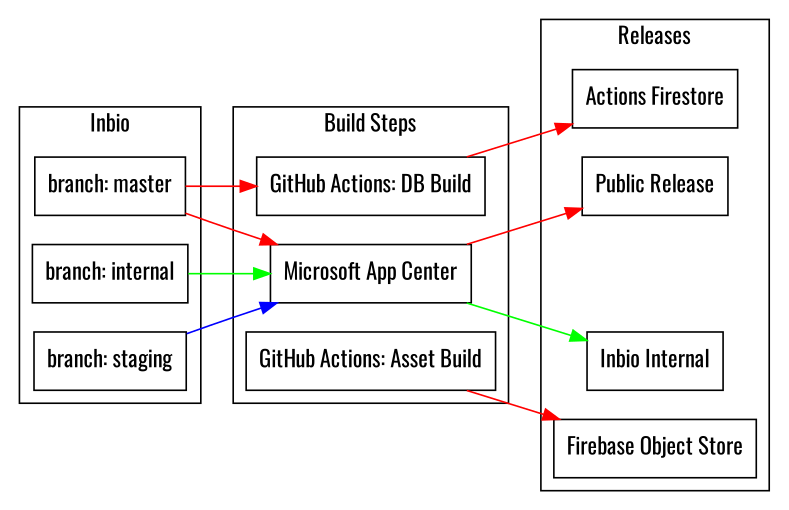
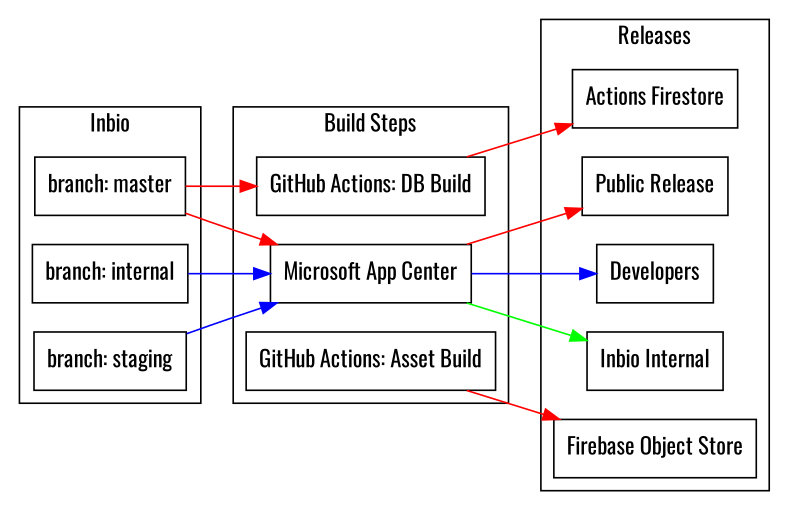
edge "branch: internal" -> "Microsoft App Center": color green -> blue
node "Developers": added
